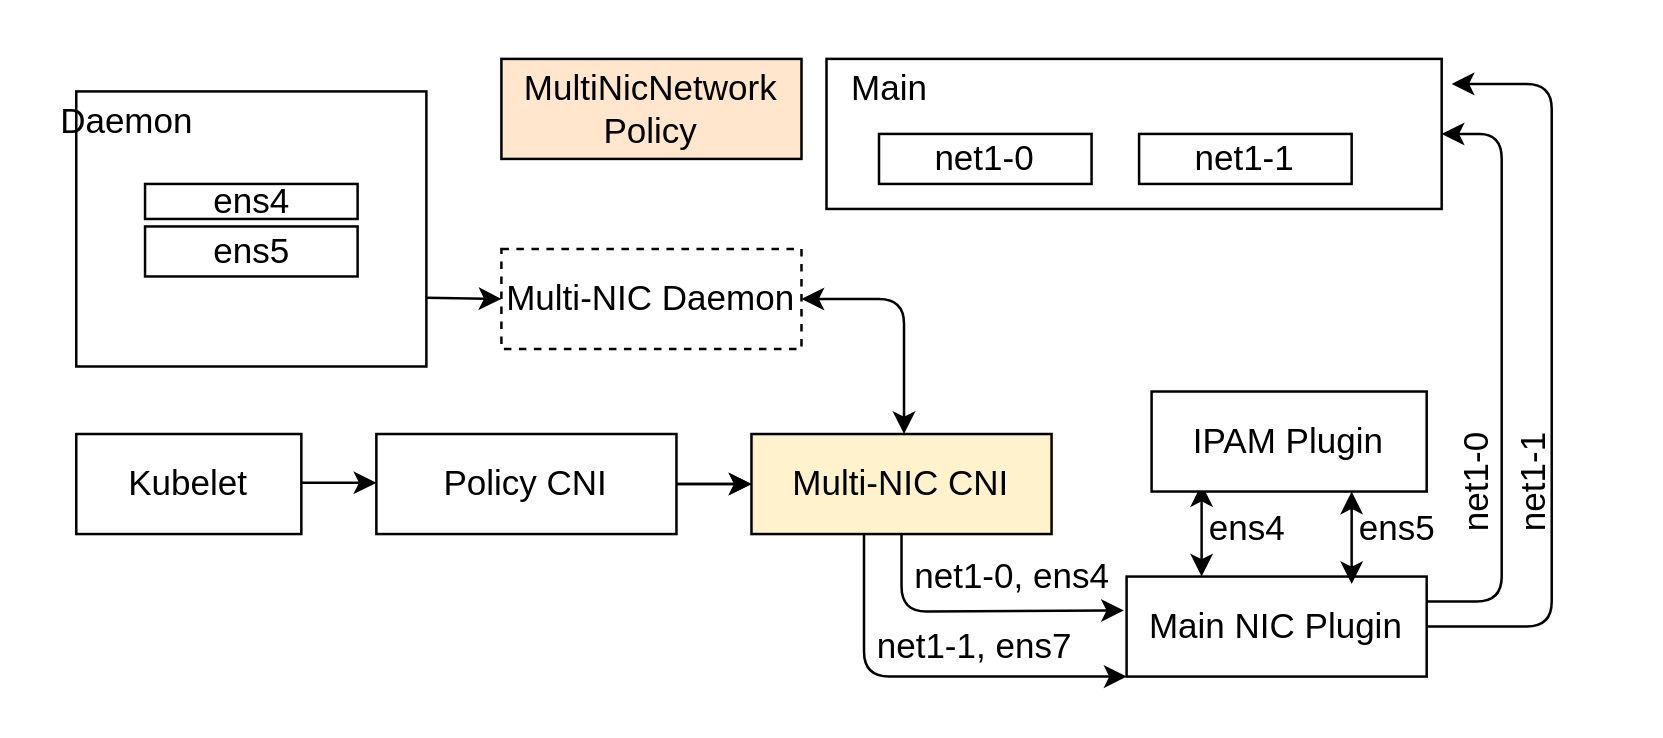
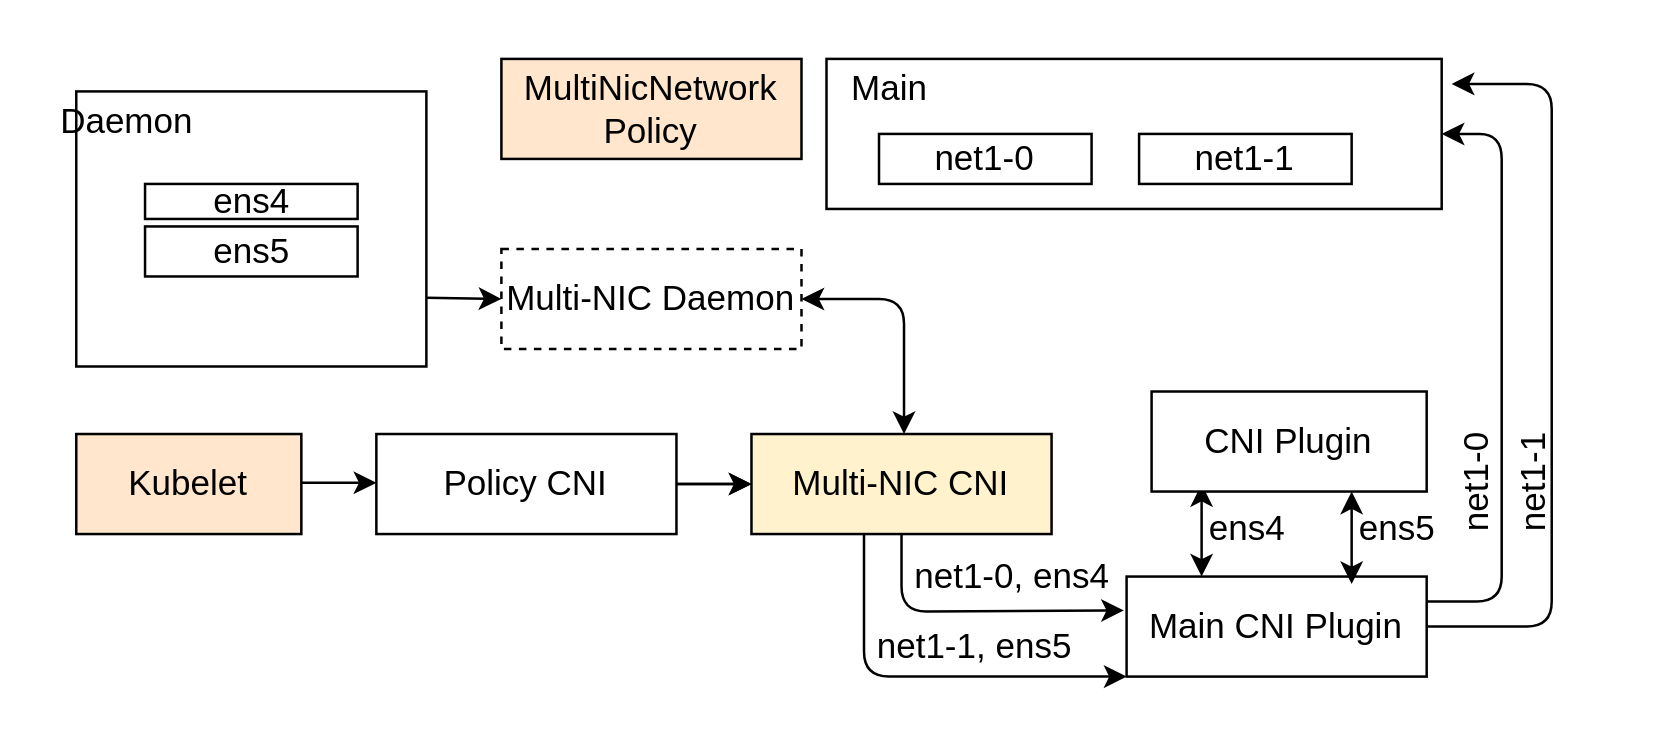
node "IPAM Plugin": label "IPAM Plugin" -> "CNI Plugin"
node "Kubelet": fillcolor #ffffff -> #ffe6cc
node "Main NIC Plugin": label "Main NIC Plugin" -> "Main CNI Plugin"
node "net1-1, ens7": label "net1-1, ens7" -> "net1-1, ens5"
